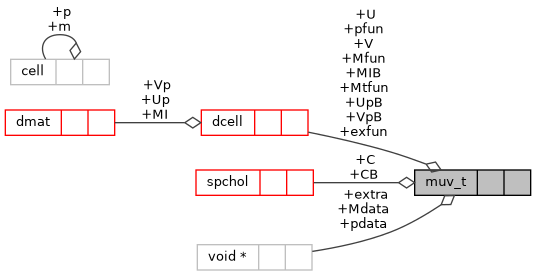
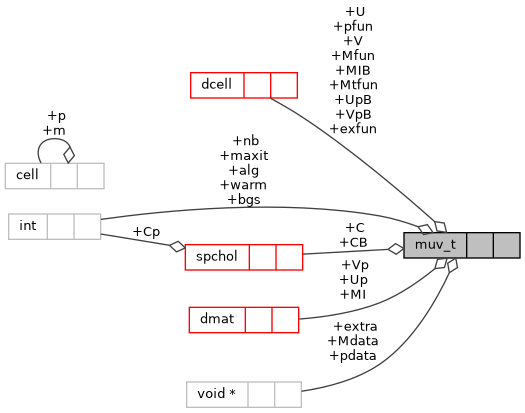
edge "dmat" -> "dcell": now "dmat" -> "muv_t"
node "int": added
